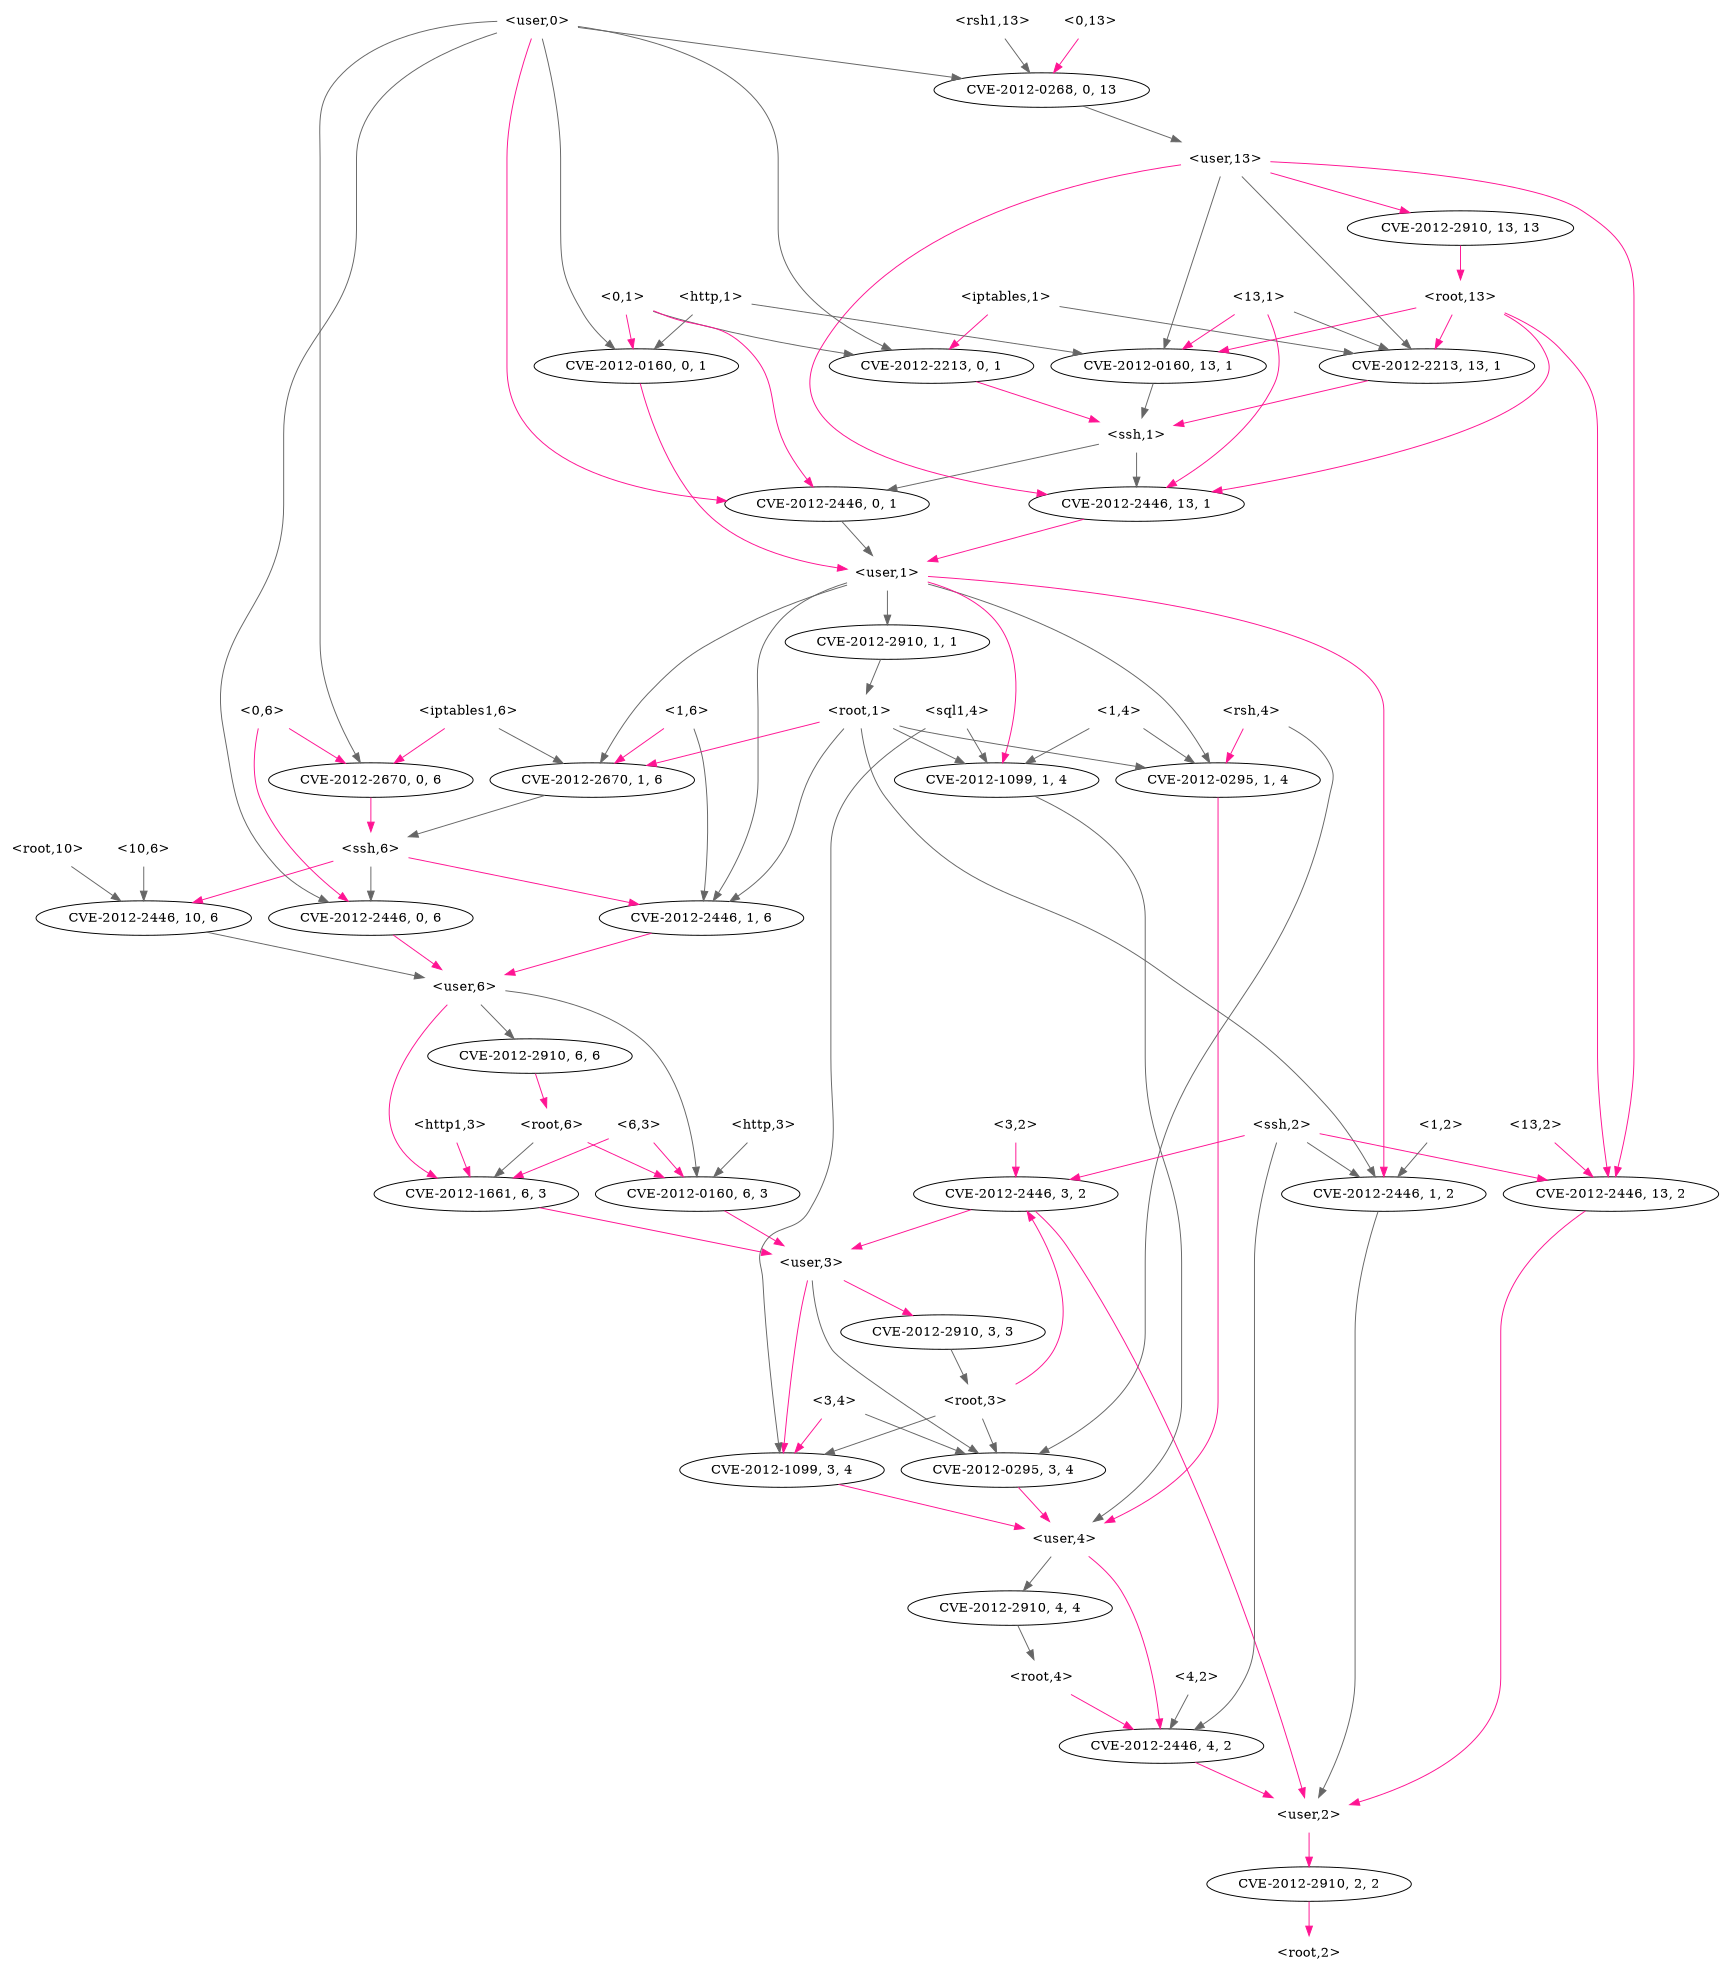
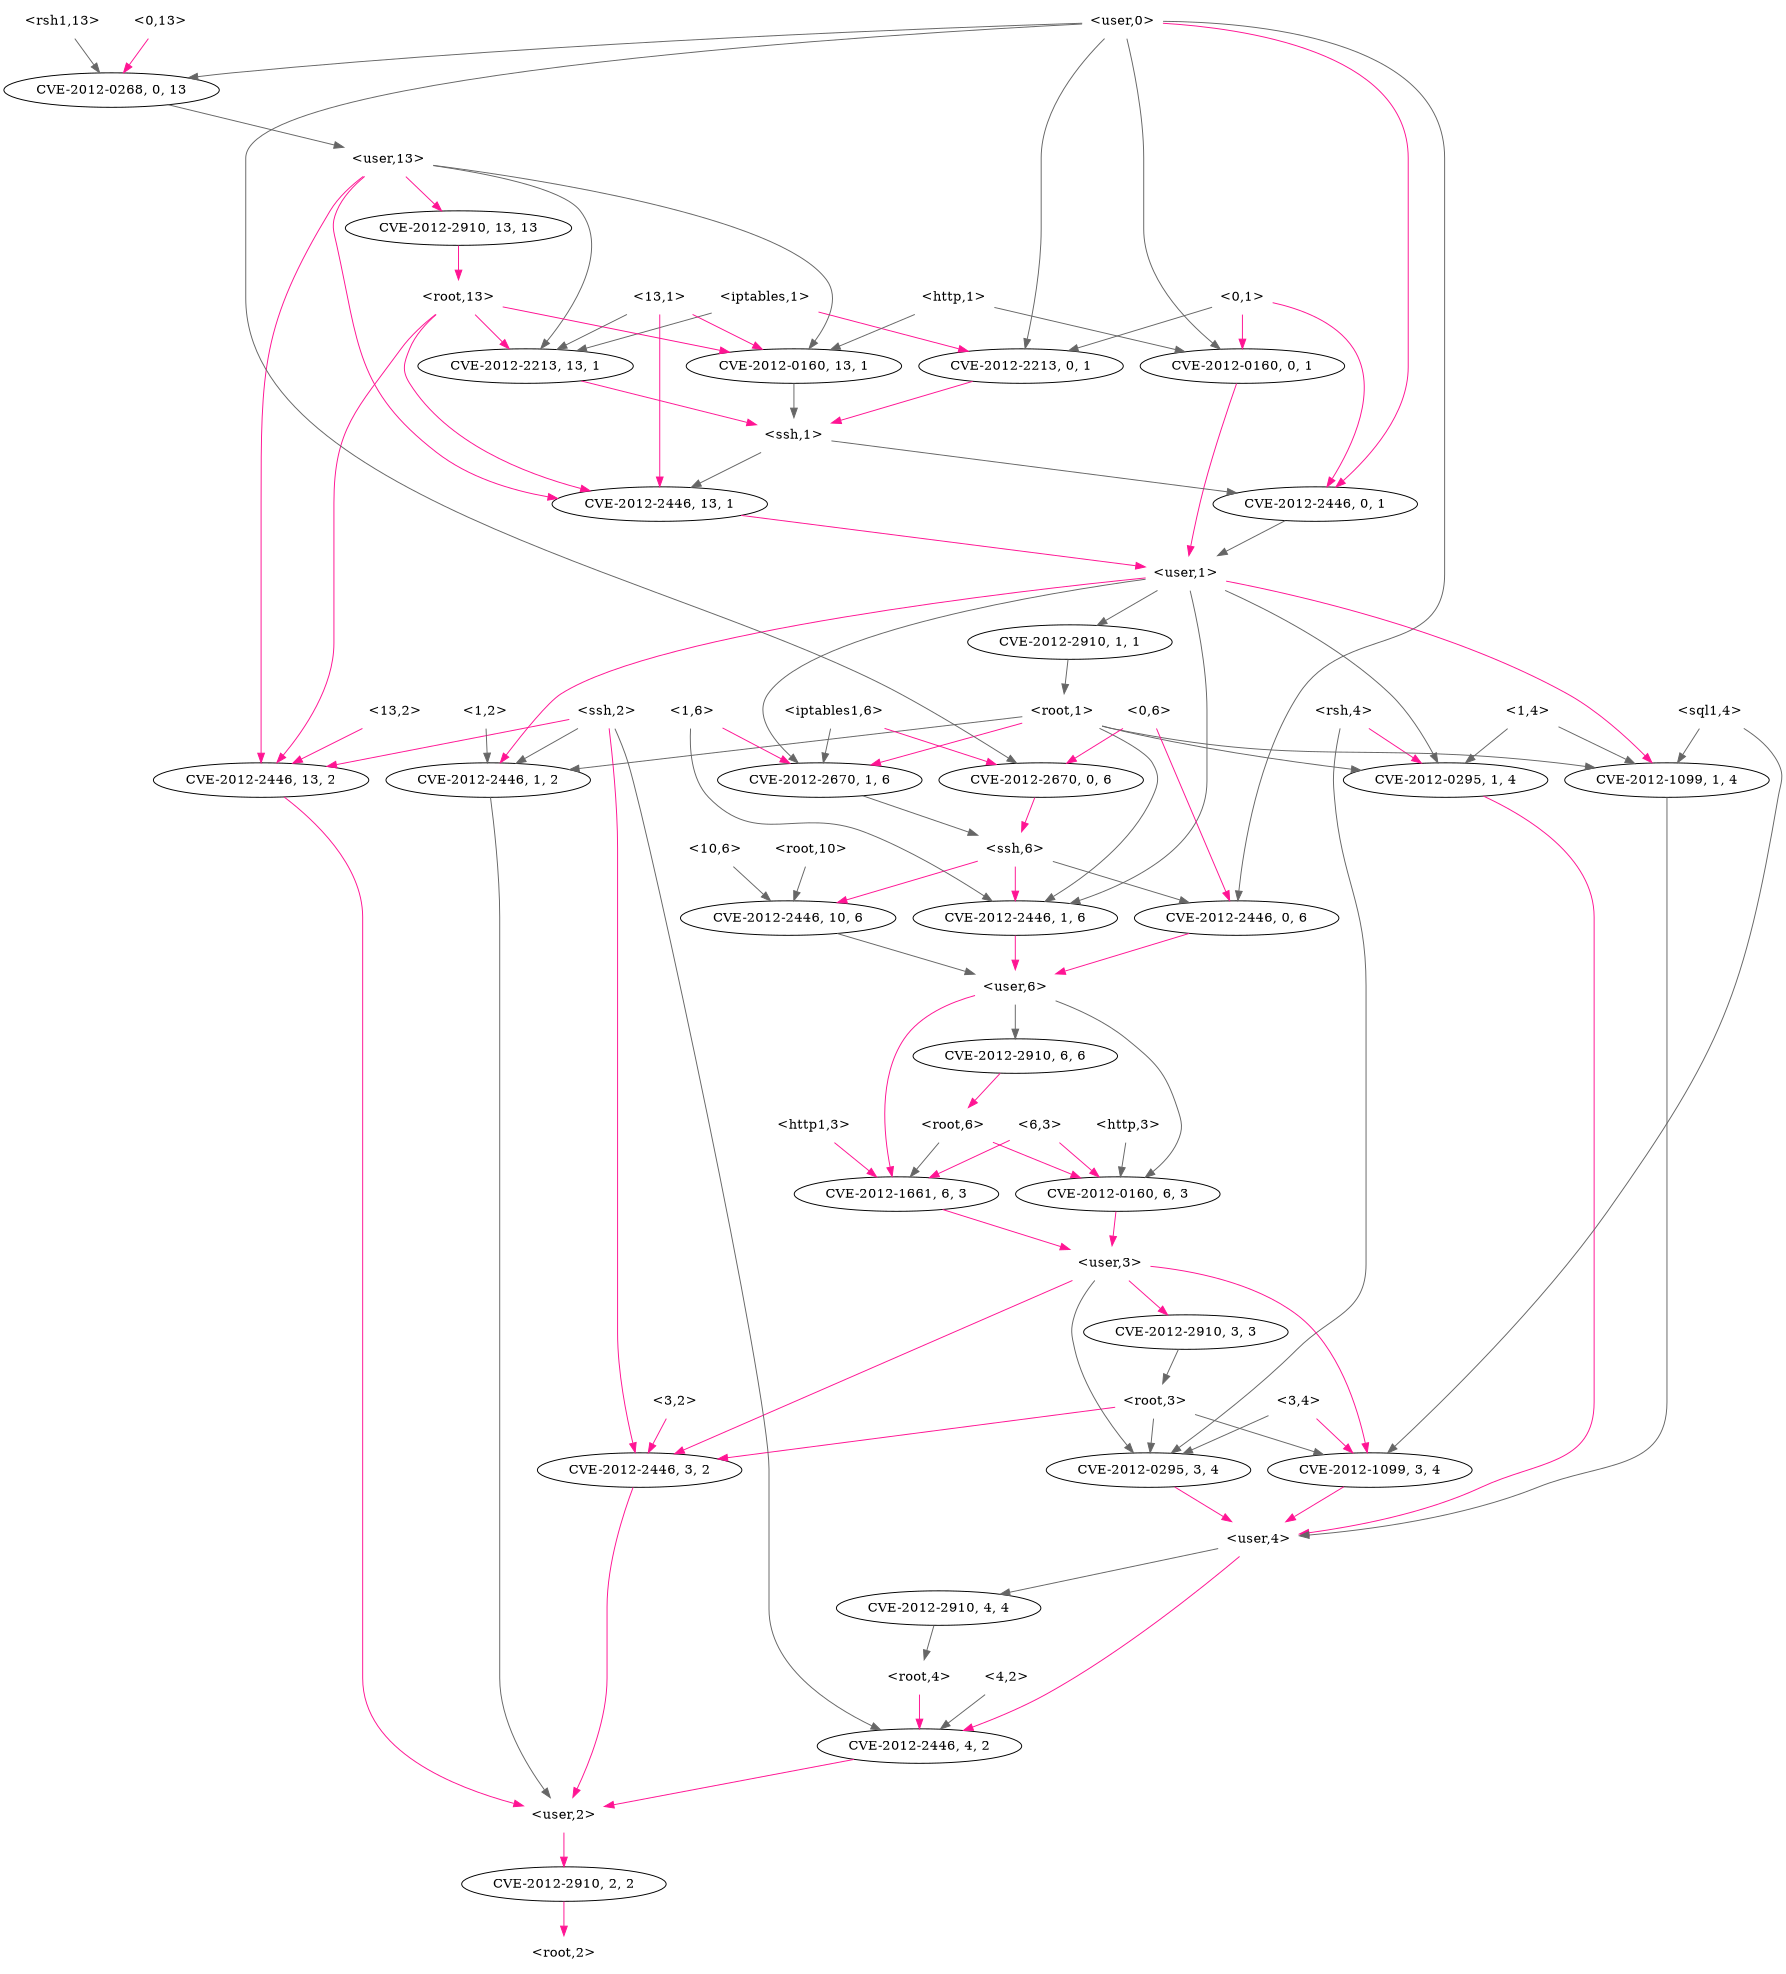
edge "CVE-2012-2446, 3, 2" -> "<user,3>": reversed
